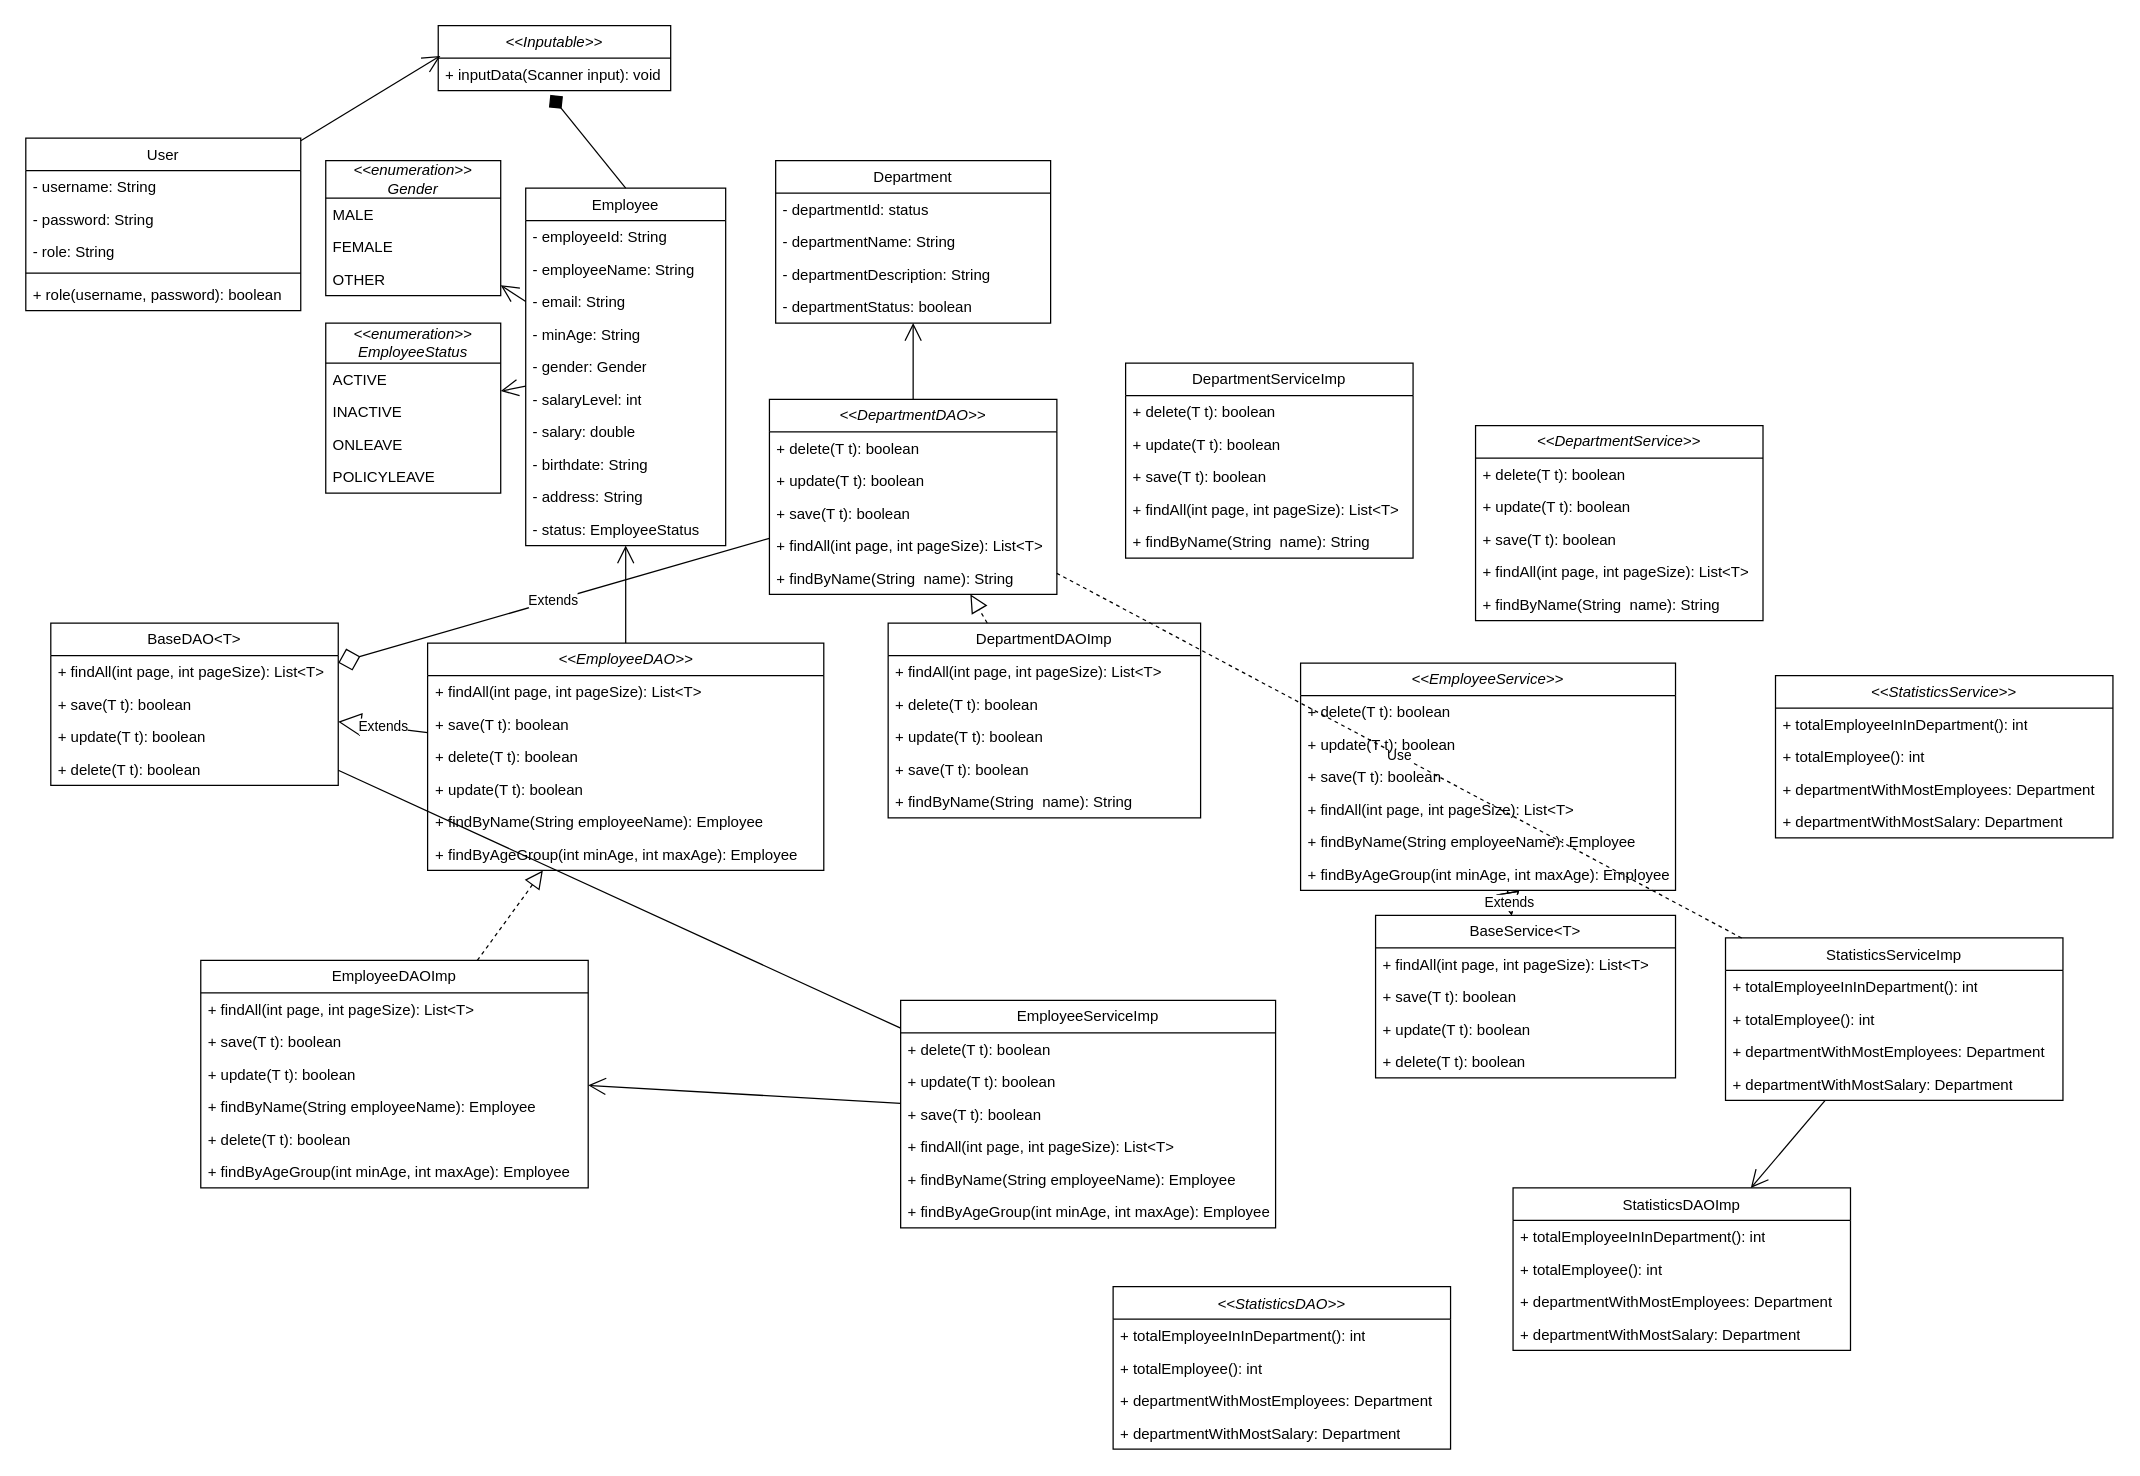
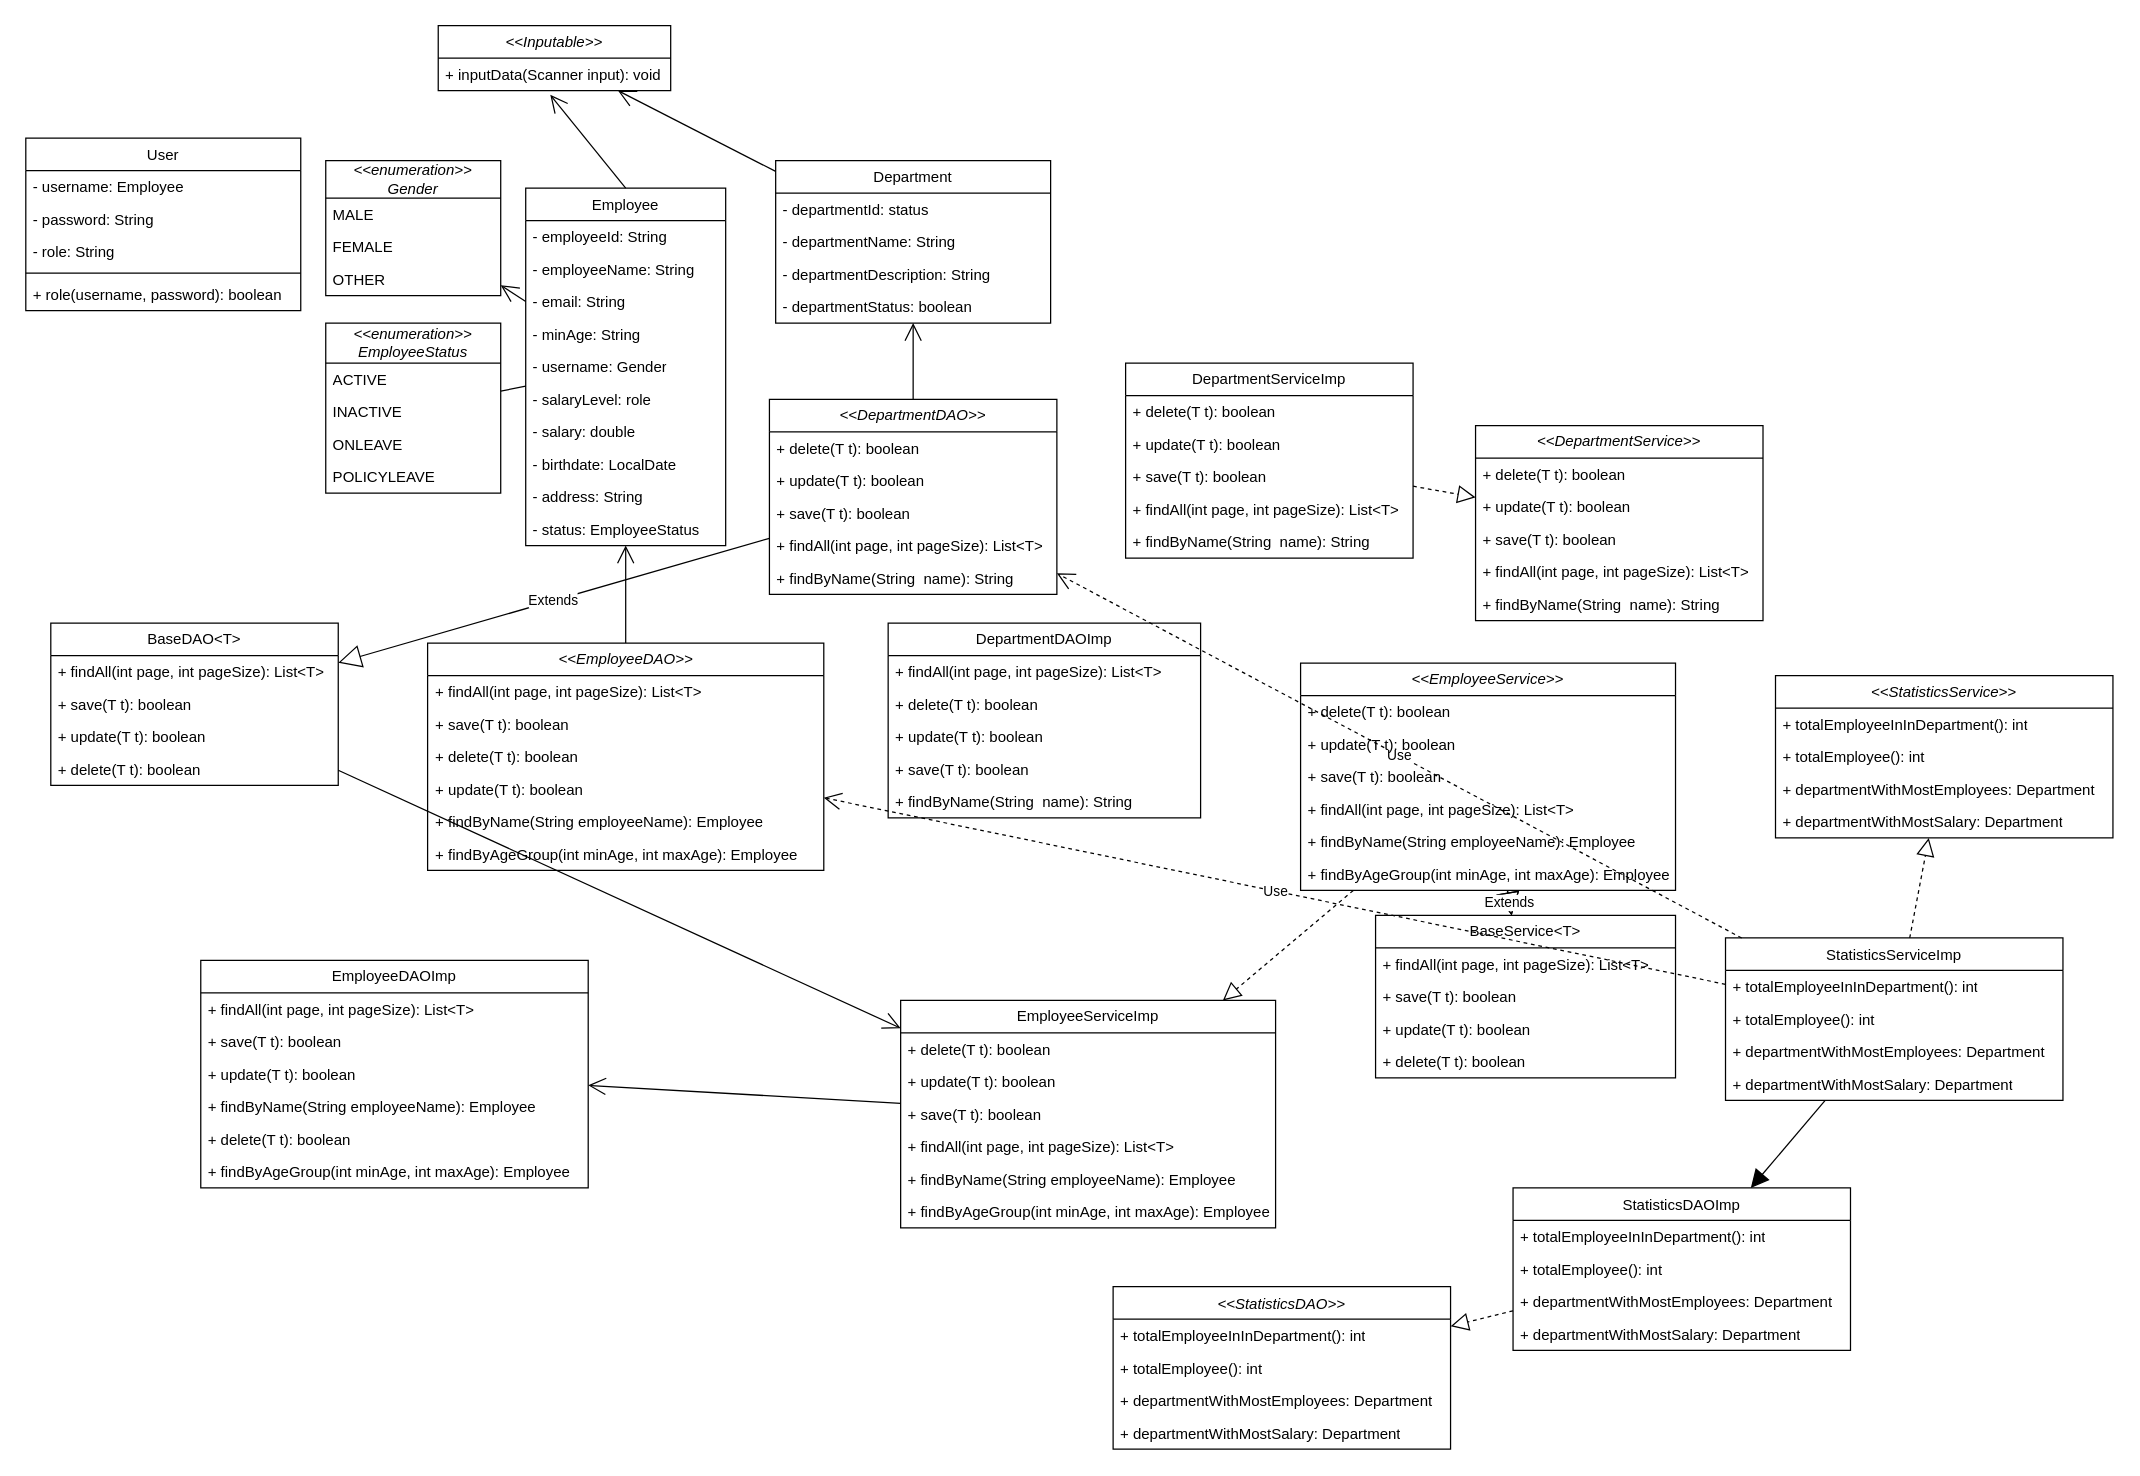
edge "User" -> "+ inputData(Scanner input): void": removed
edge "Employee" -> "+ inputData(Scanner input): void": arrowhead diamond -> open
edge "Department" -> "<<Inputable>>": added
node "- username: String": label "- username: String" -> "- username: Employee"
node "- gender: Gender": label "- gender: Gender" -> "- username: Gender"
edge "Employee" -> "<<enumeration>> EmployeeStatus": arrowhead open -> none
node "- salaryLevel: int": label "- salaryLevel: int" -> "- salaryLevel: role"
node "- birthdate: String": label "- birthdate: String" -> "- birthdate: LocalDate"
edge "DepartmentServiceImp" -> "<<DepartmentService>>": added
edge "<<DepartmentDAO>>" -- "StatisticsServiceImp": arrowhead none -> open
edge "DepartmentDAOImp" -> "<<DepartmentDAO>>": removed
edge "<<DepartmentDAO>>" -> "BaseDAO<T>": arrowhead diamond -> block
edge "<<EmployeeDAO>>" -> "BaseDAO<T>": removed, label "Extends"
edge "StatisticsServiceImp" -> "<<EmployeeDAO>>": added, label "Use"
edge "StatisticsServiceImp" -> "<<StatisticsService>>": added
edge "EmployeeDAOImp" -> "<<EmployeeDAO>>": removed
edge "<<EmployeeService>>" -> "EmployeeServiceImp": added
edge "BaseDAO<T>" -- "EmployeeServiceImp": arrowhead none -> open
edge "StatisticsServiceImp" -> "StatisticsDAOImp": arrowhead open -> block
edge "StatisticsDAOImp" -> "<<StatisticsDAO>>": added
